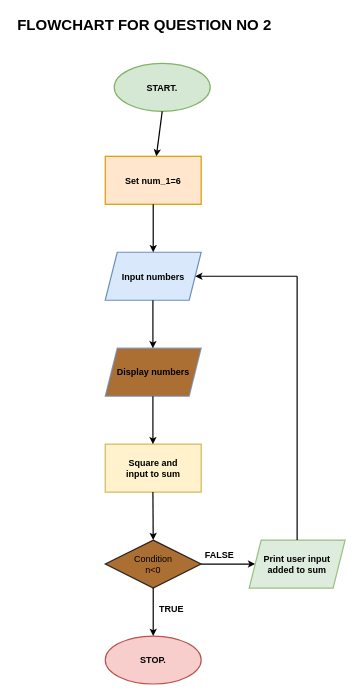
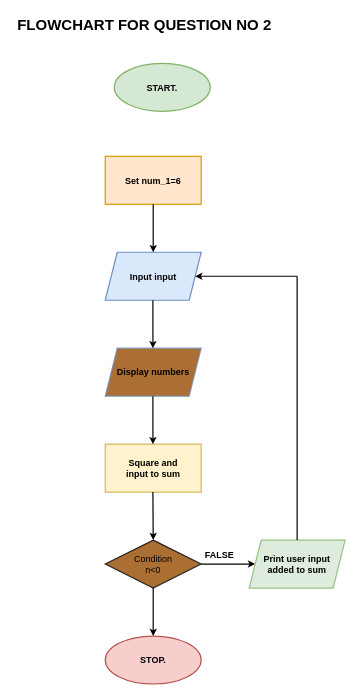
edge "START." -> "Set num_1=6": removed
node "Input numbers": label "Input numbers" -> "Input input"
node "TRUE": removed
